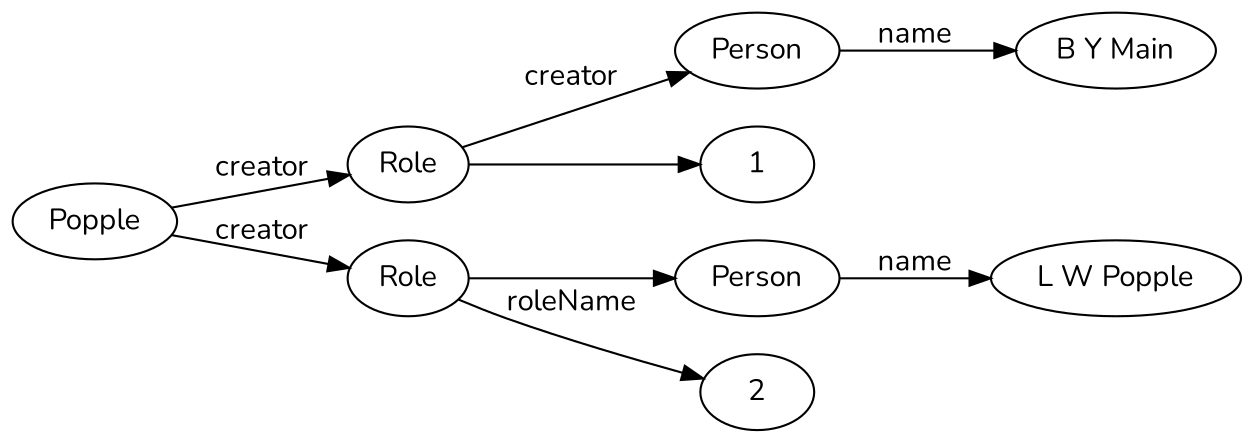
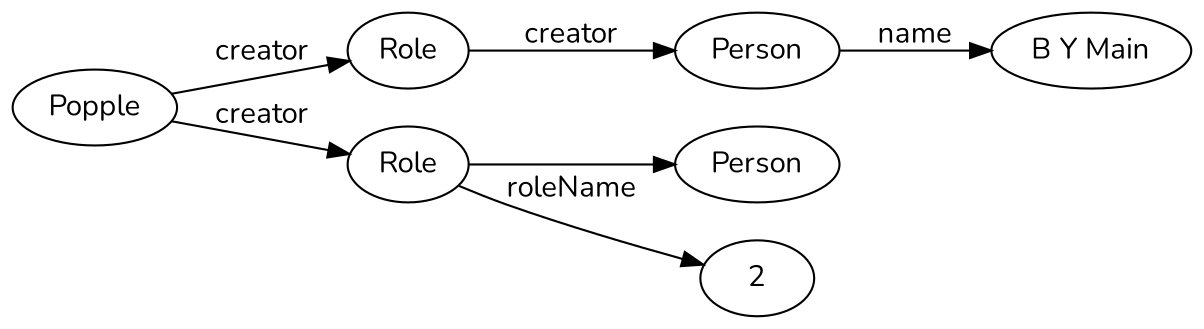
node "1": removed
node "L W Popple": removed
